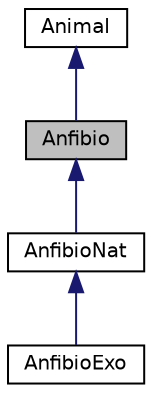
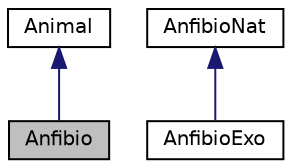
edge "AnfibioNat" -> "Anfibio": removed
